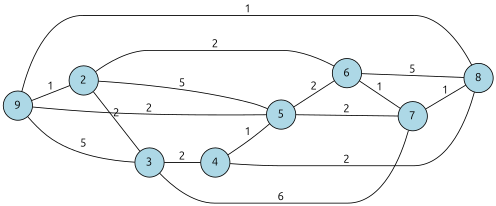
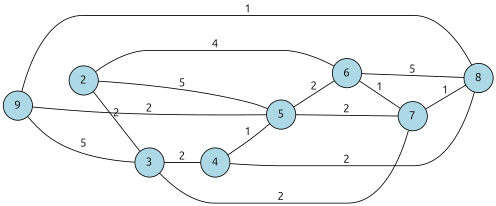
edge "6" -- "2": label "2" -> "4"
edge "2" -- "9": removed, label "1"
edge "7" -- "3": label "6" -> "2"
